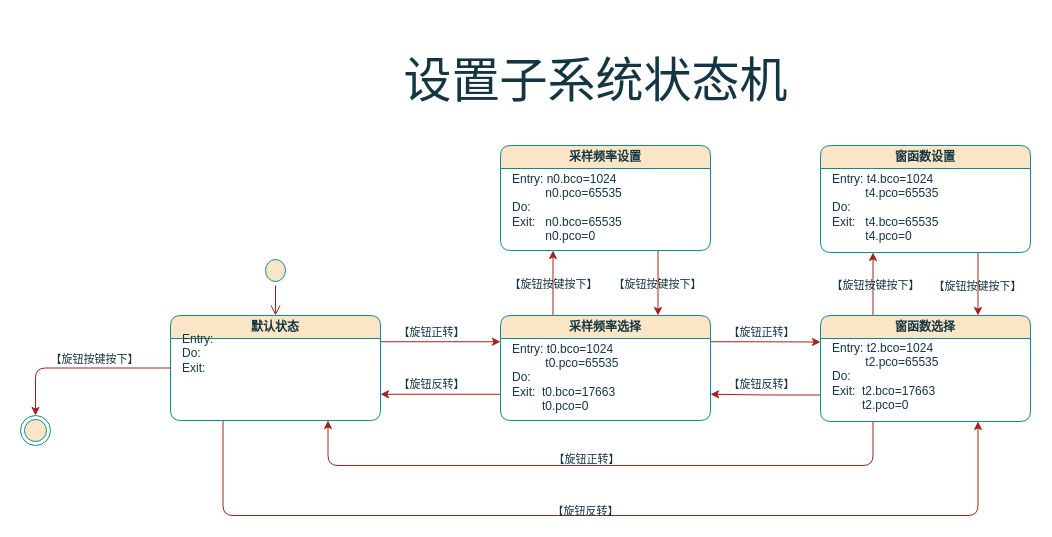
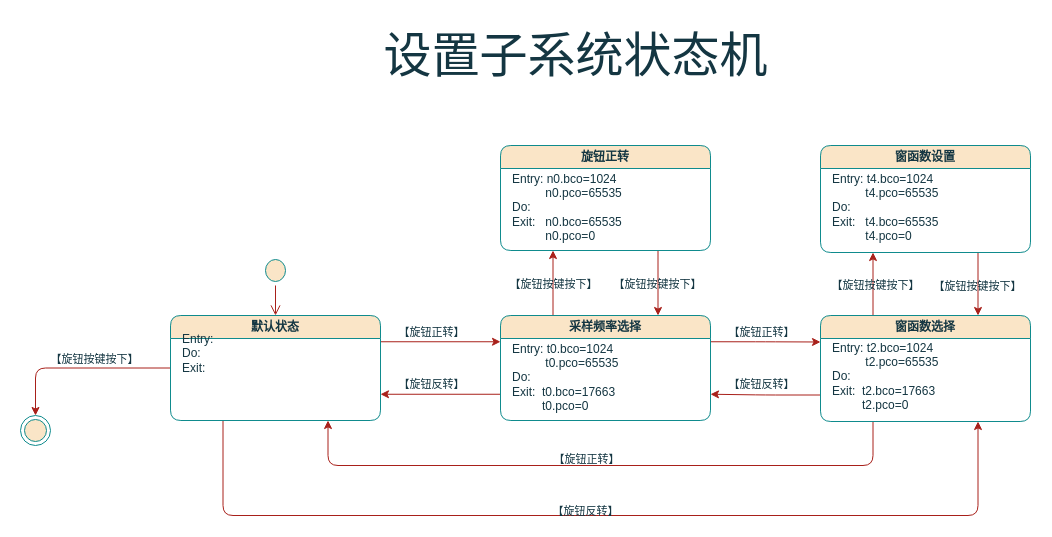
node "设置子系统状态机": moved (596, 81) -> (576, 56)
node "采样频率设置": label "采样频率设置" -> "旋钮正转"
